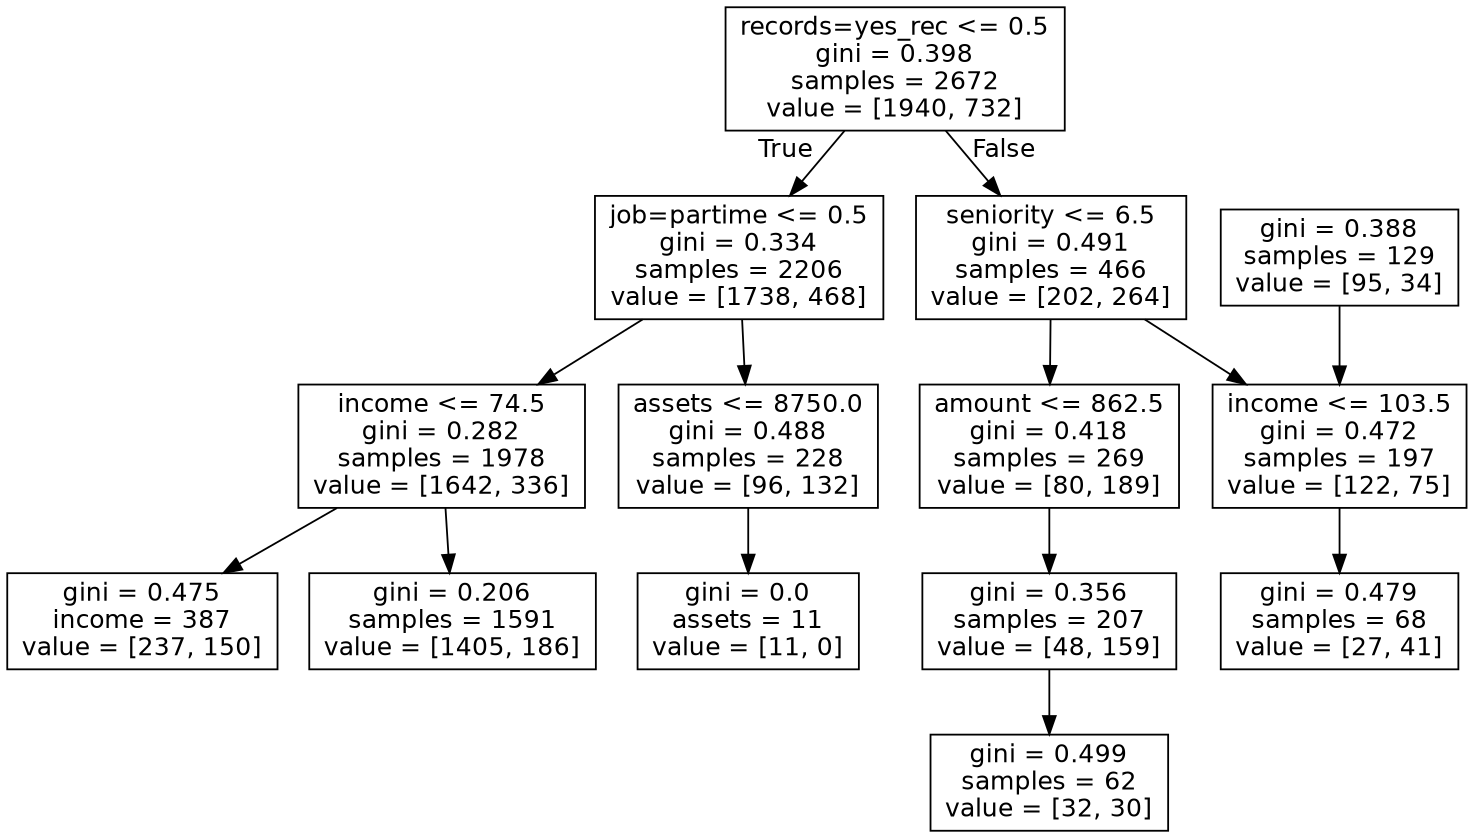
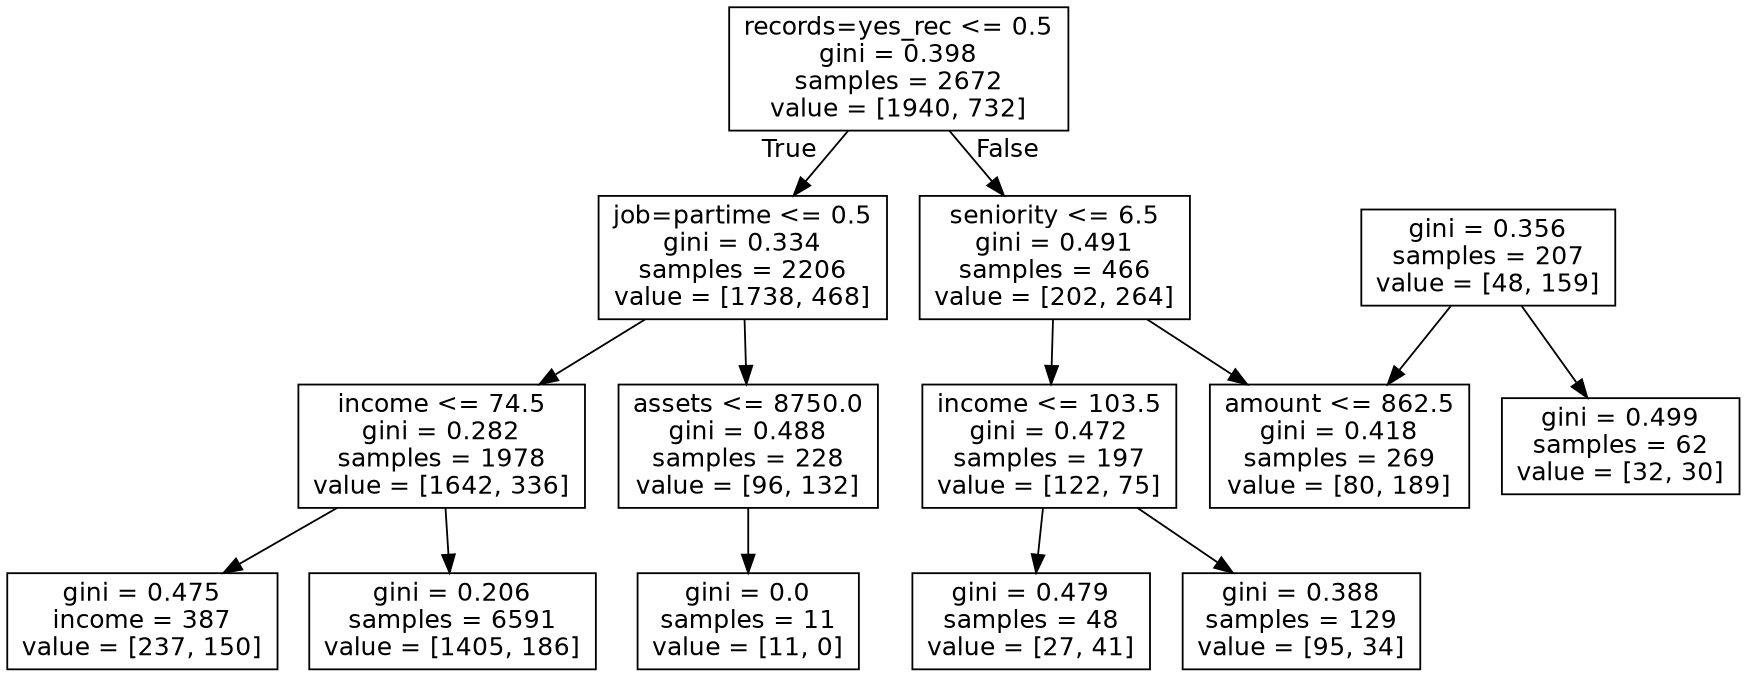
edge "gini = 0.388 samples = 129 value = [95, 34]" -> "income <= 103.5 gini = 0.472 samples = 197 value = [122, 75]": reversed
edge "amount <= 862.5 gini = 0.418 samples = 269 value = [80, 189]" -> "gini = 0.356 samples = 207 value = [48, 159]": reversed
node "gini = 0.206 samples = 1591 value = [1405, 186]": label "gini = 0.206 samples = 1591 value = [1405, 186]" -> "gini = 0.206 samples = 6591 value = [1405, 186]"
node "gini = 0.0 assets = 11 value = [11, 0]": label "gini = 0.0 assets = 11 value = [11, 0]" -> "gini = 0.0 samples = 11 value = [11, 0]"
node "gini = 0.479 samples = 68 value = [27, 41]": label "gini = 0.479 samples = 68 value = [27, 41]" -> "gini = 0.479 samples = 48 value = [27, 41]"
